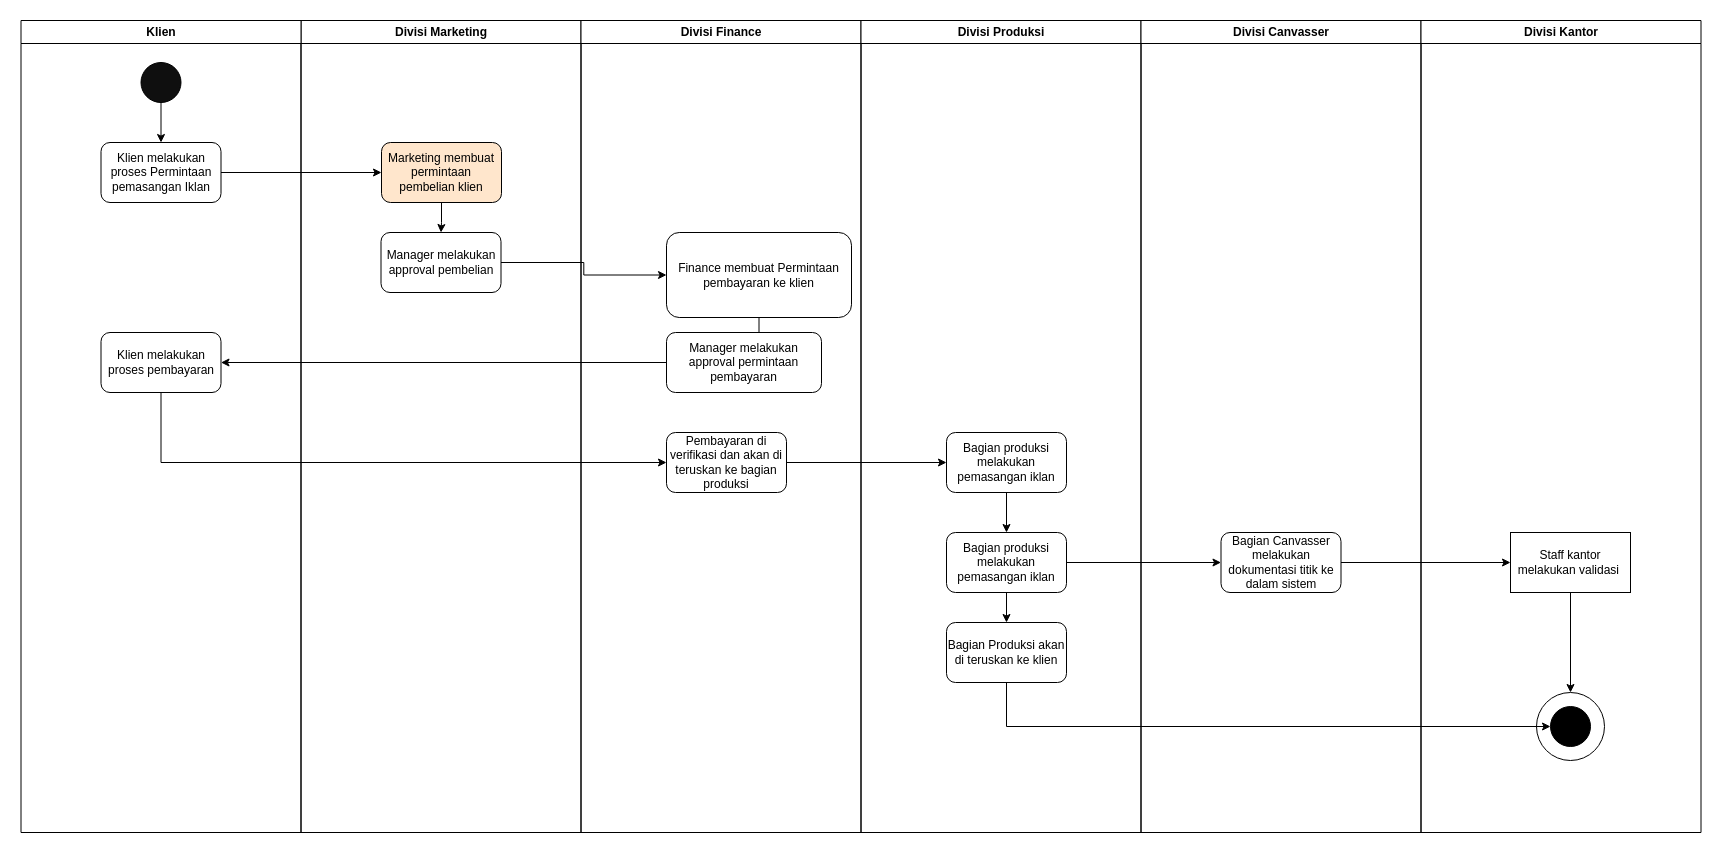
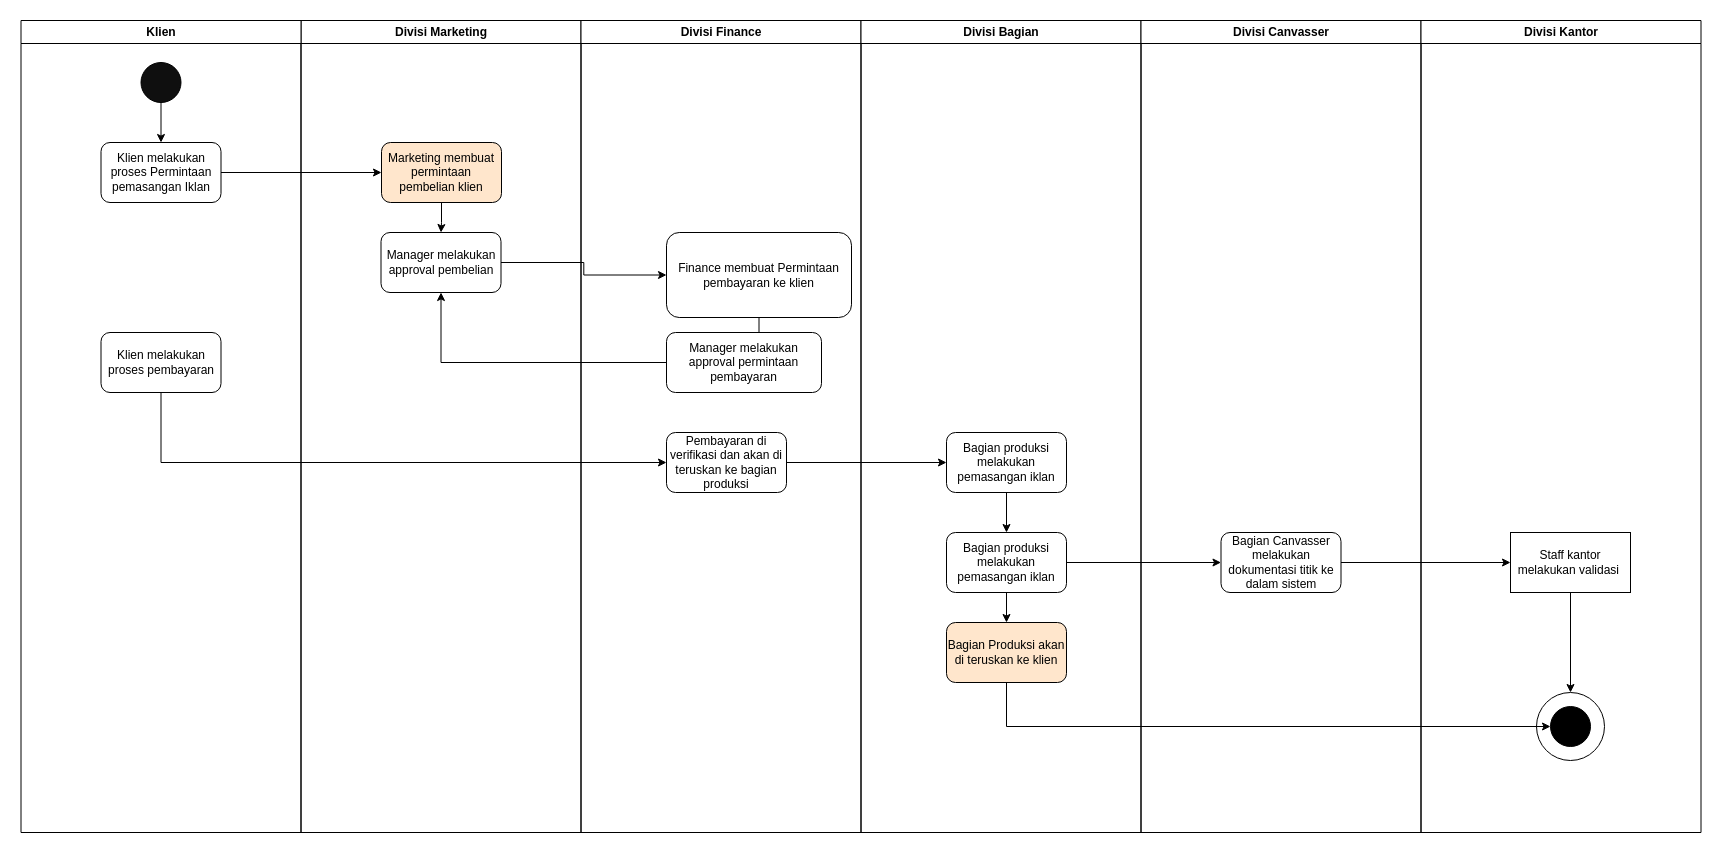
node "Divisi Produksi": label "Divisi Produksi" -> "Divisi Bagian"
edge "Manager melakukan approval permintaan pembayaran" -> "Klien melakukan proses pembayaran": now "Manager melakukan approval permintaan pembayaran" -> "Manager melakukan approval pembelian"
node "Bagian Produksi akan di teruskan ke klien": fillcolor #ffffff -> #ffe6cc
